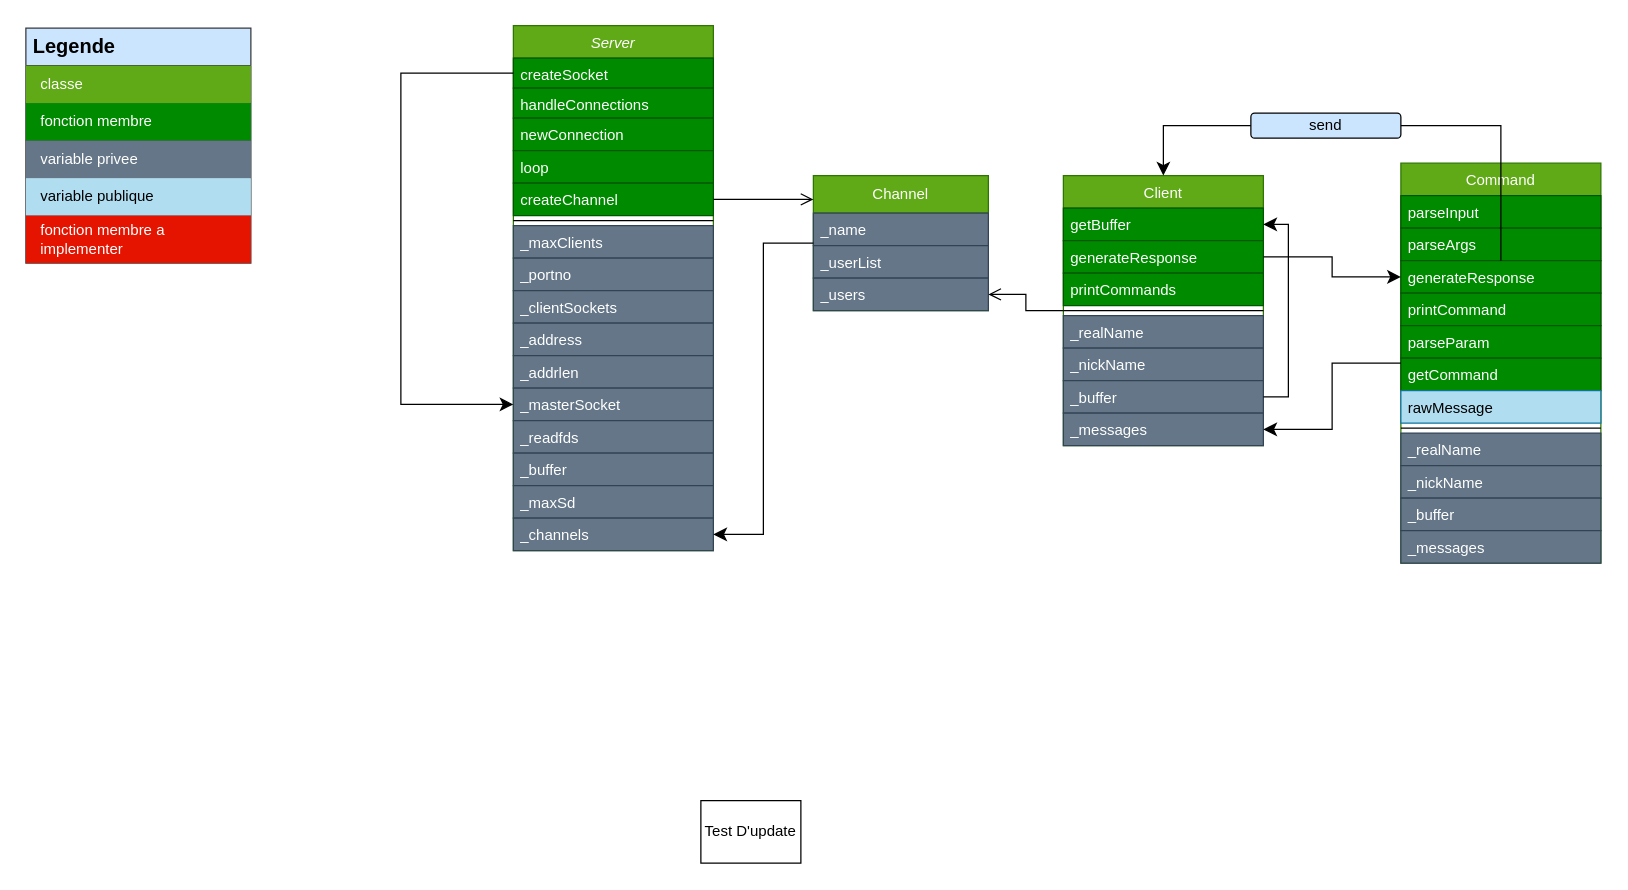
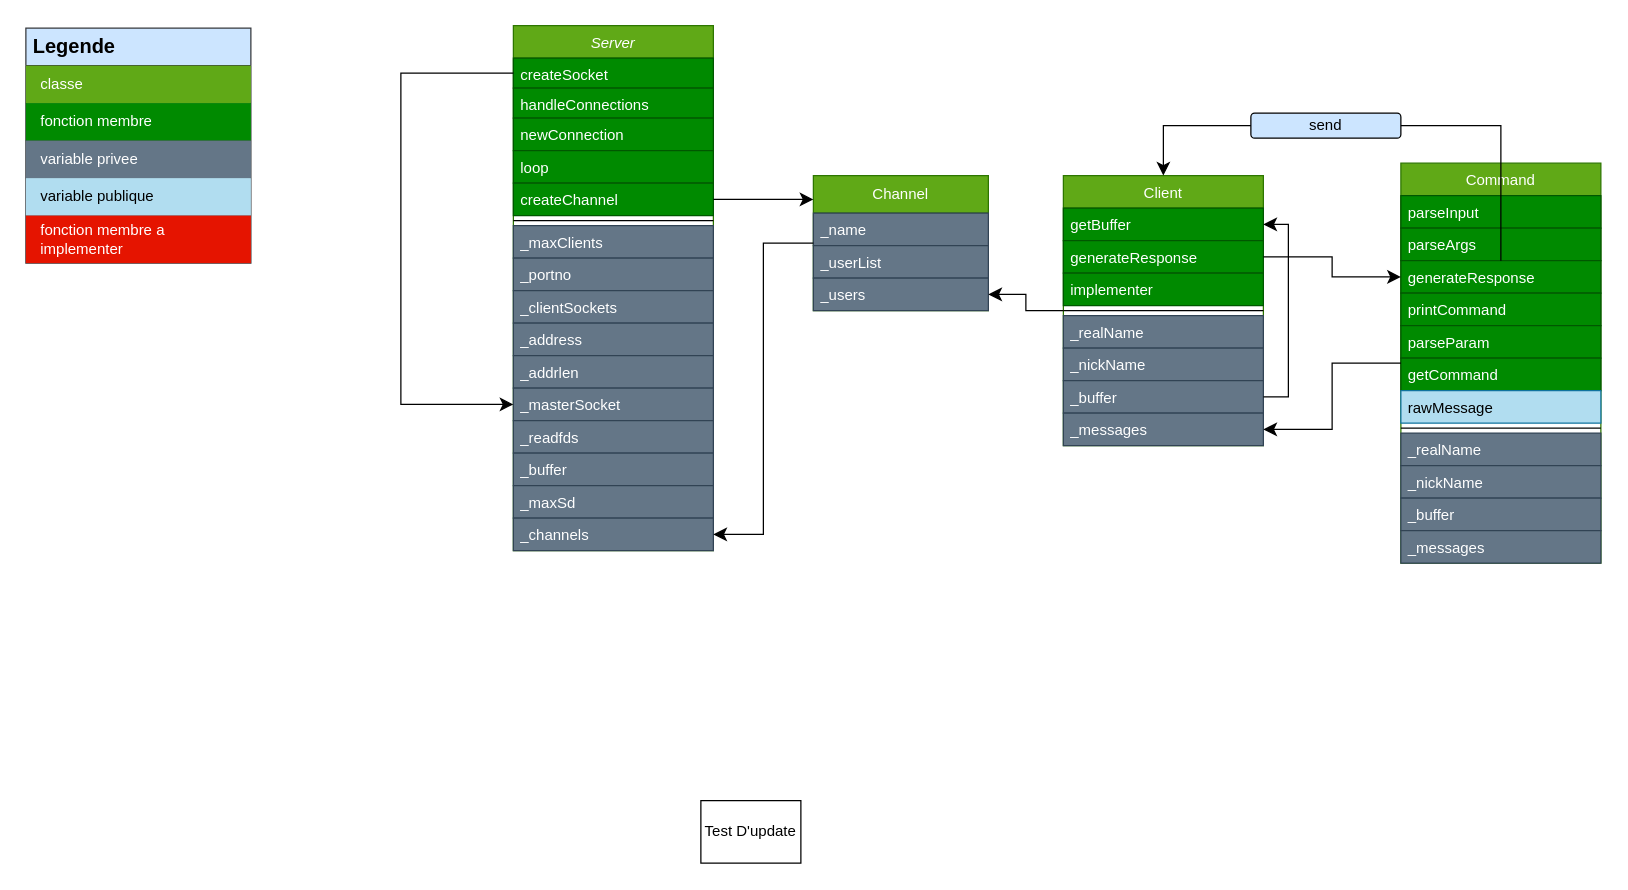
edge "createChannel" -> "Channel": arrowhead open -> classic
node "printCommands": label "printCommands" -> "implementer"
edge "Client" -> "_users": arrowhead open -> classic
